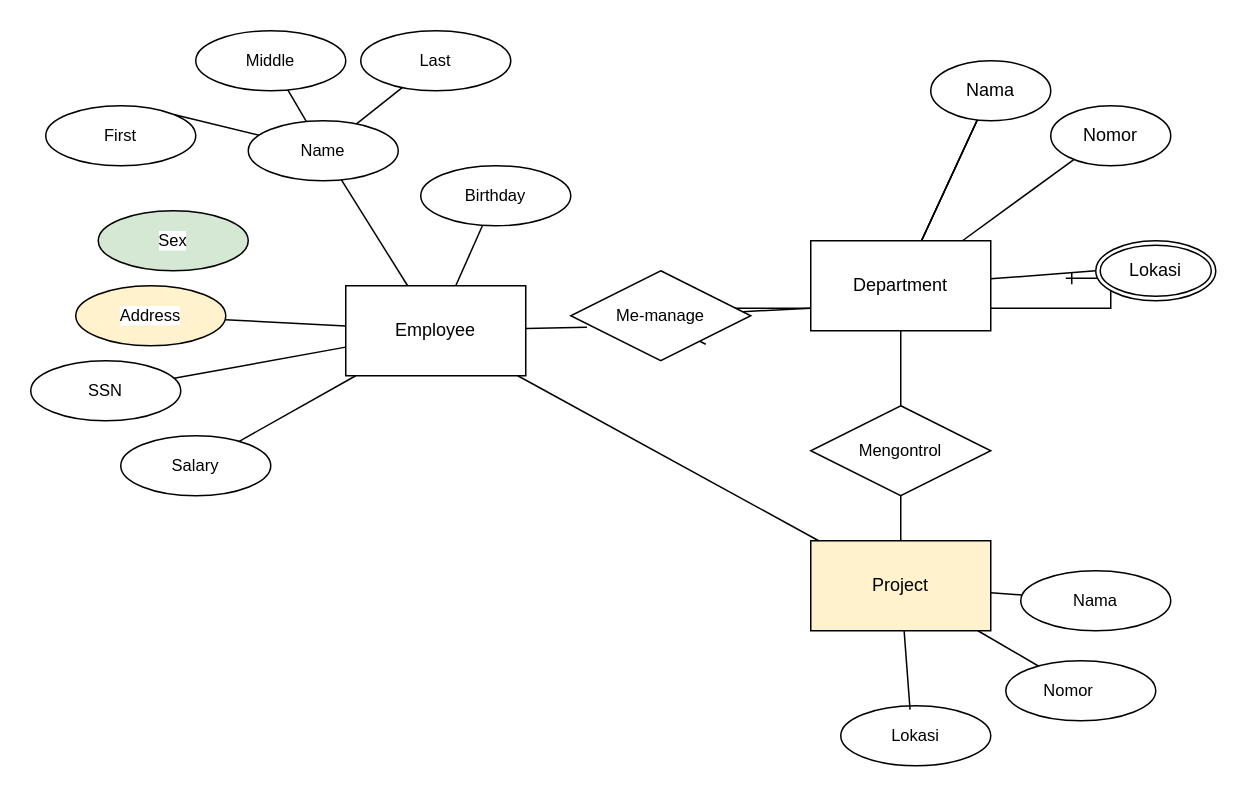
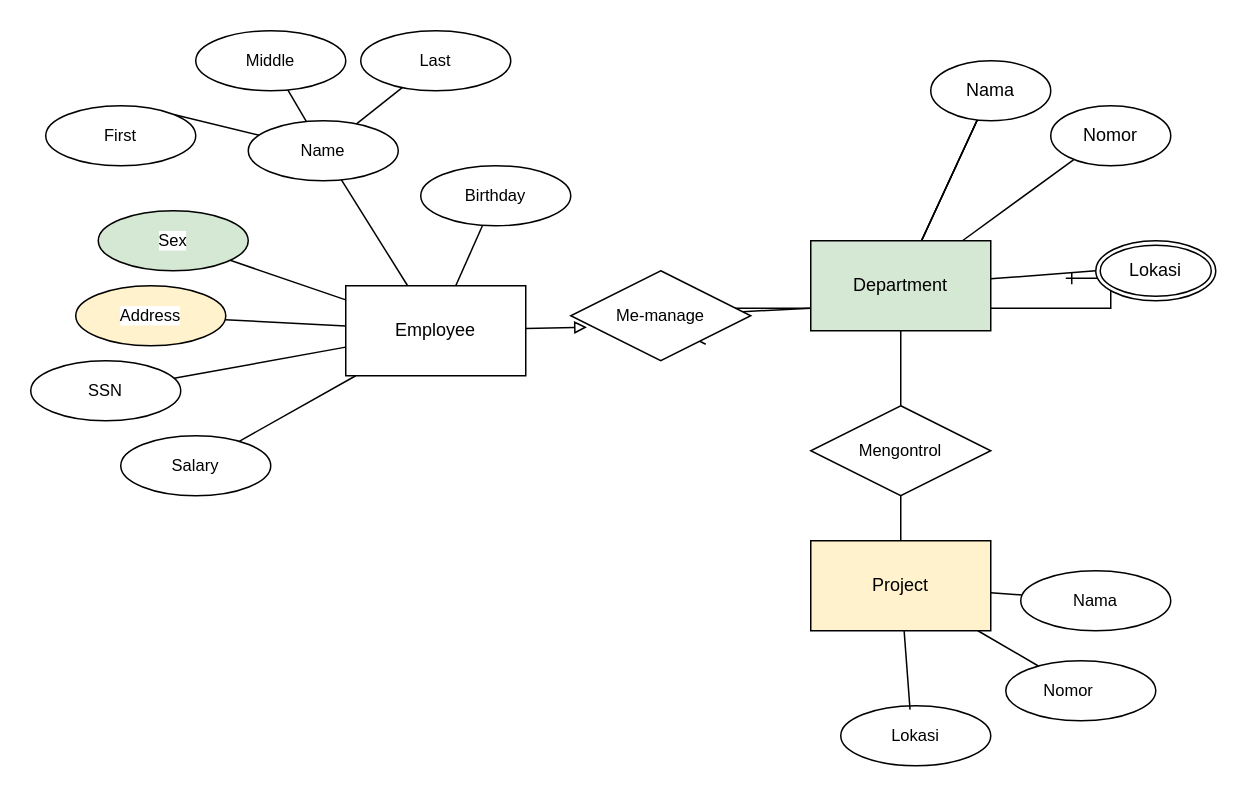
node "Department": fillcolor #ffffff -> #d5e8d4
edge "Me-manage" -- "Employee": arrowhead none -> block
edge "Employee" -- "Project": now "Employee" -- "Sex"
